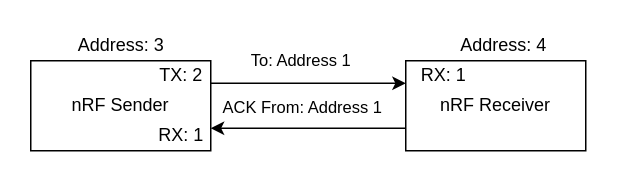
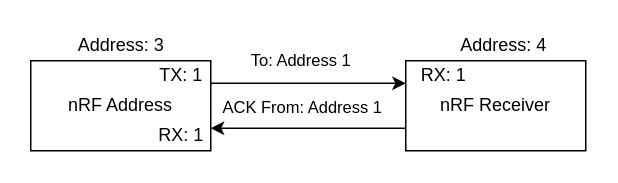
node "TX: 2": label "TX: 2" -> "TX: 1"
node "nRF Sender": label "nRF Sender" -> "nRF Address"
